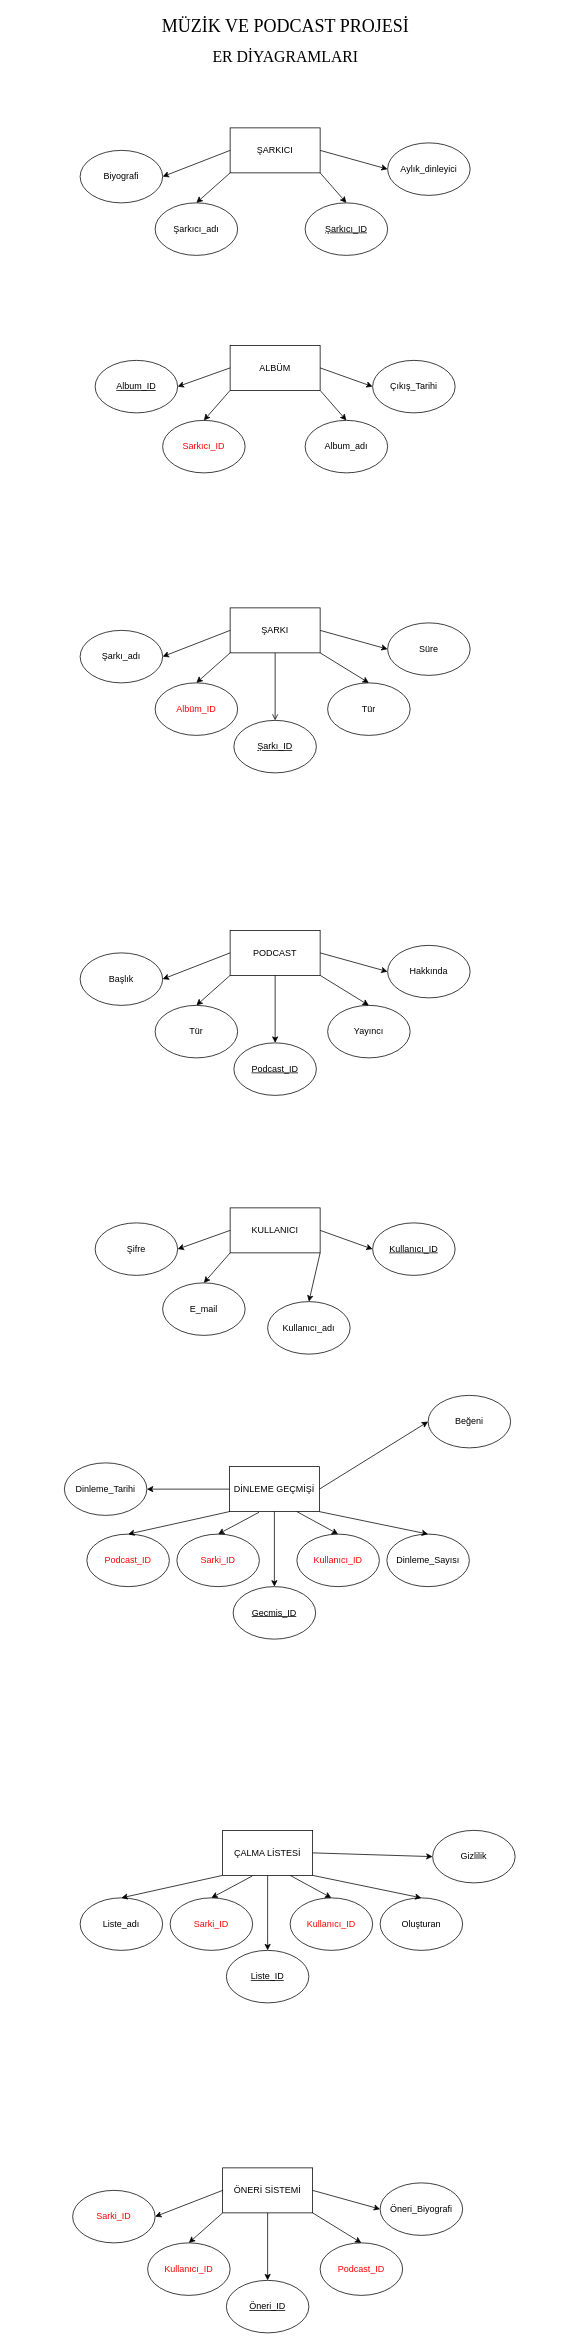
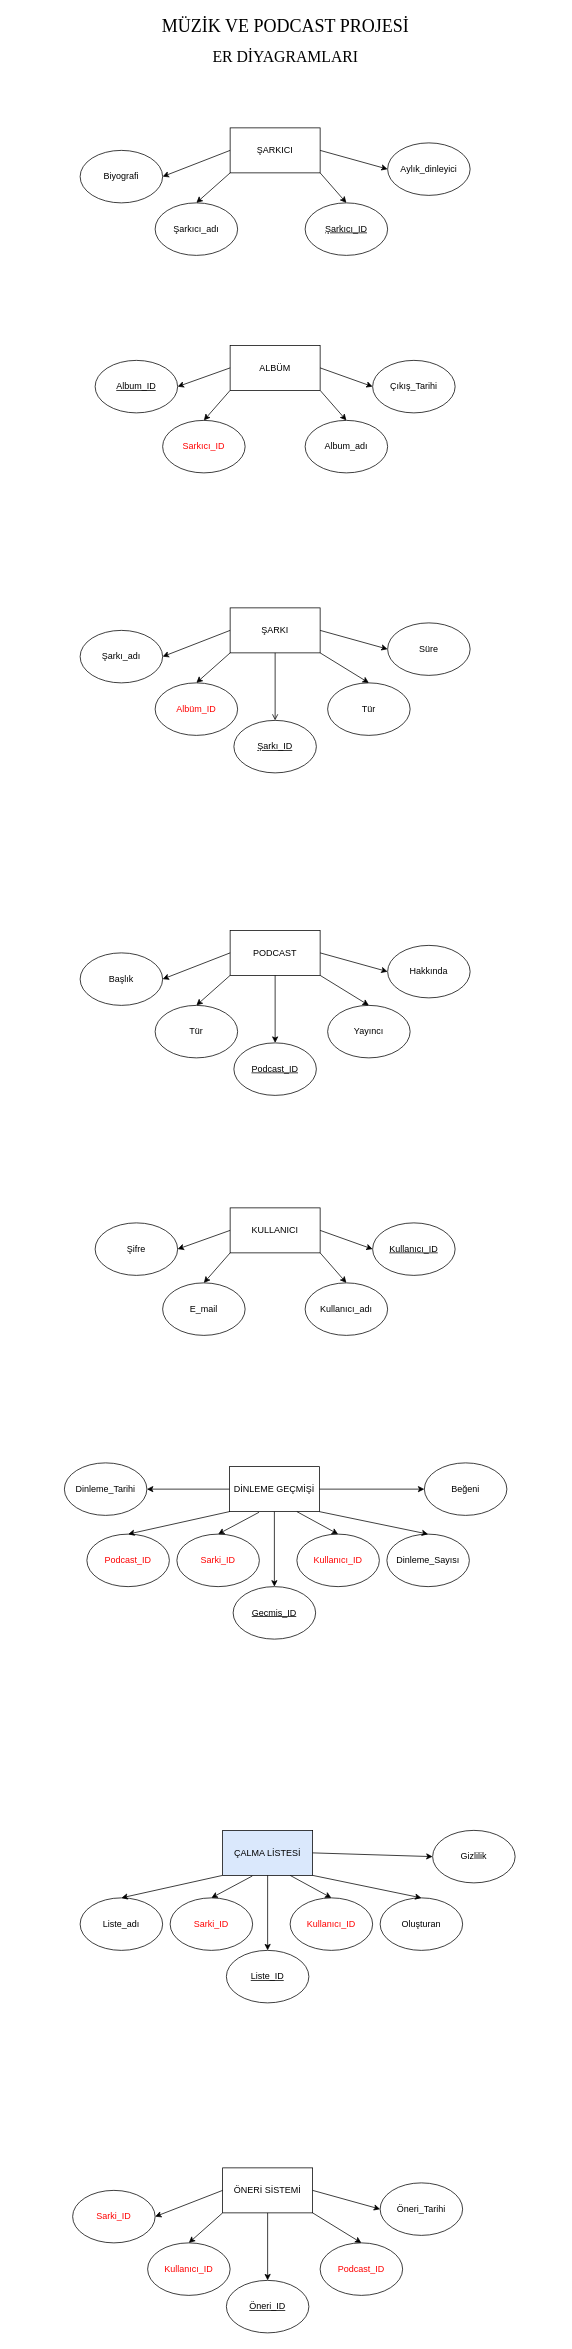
node "Kullanıcı_adı": moved (309, 1328) -> (346, 1309)
node "Beğeni": moved (469, 1422) -> (465, 1489)
node "ÇALMA LİSTESİ": fillcolor #ffffff -> #dae8fc
node "Öneri_Biyografi": label "Öneri_Biyografi" -> "Öneri_Tarihi"
